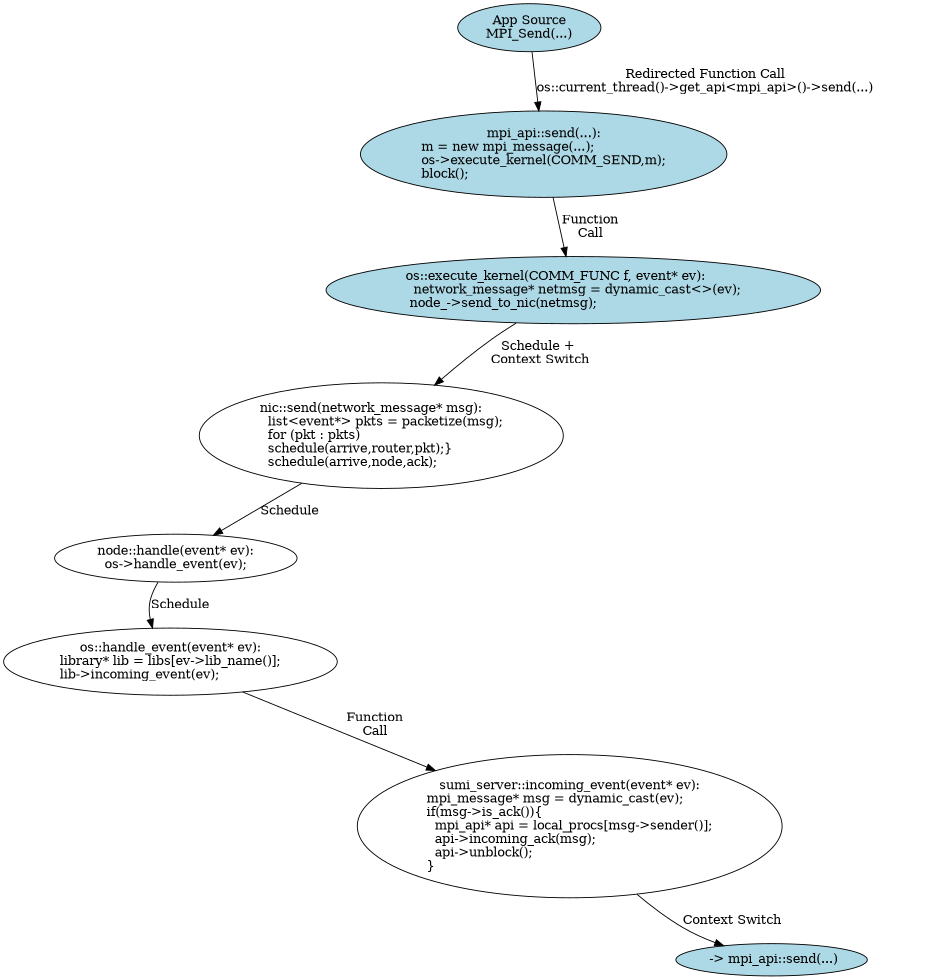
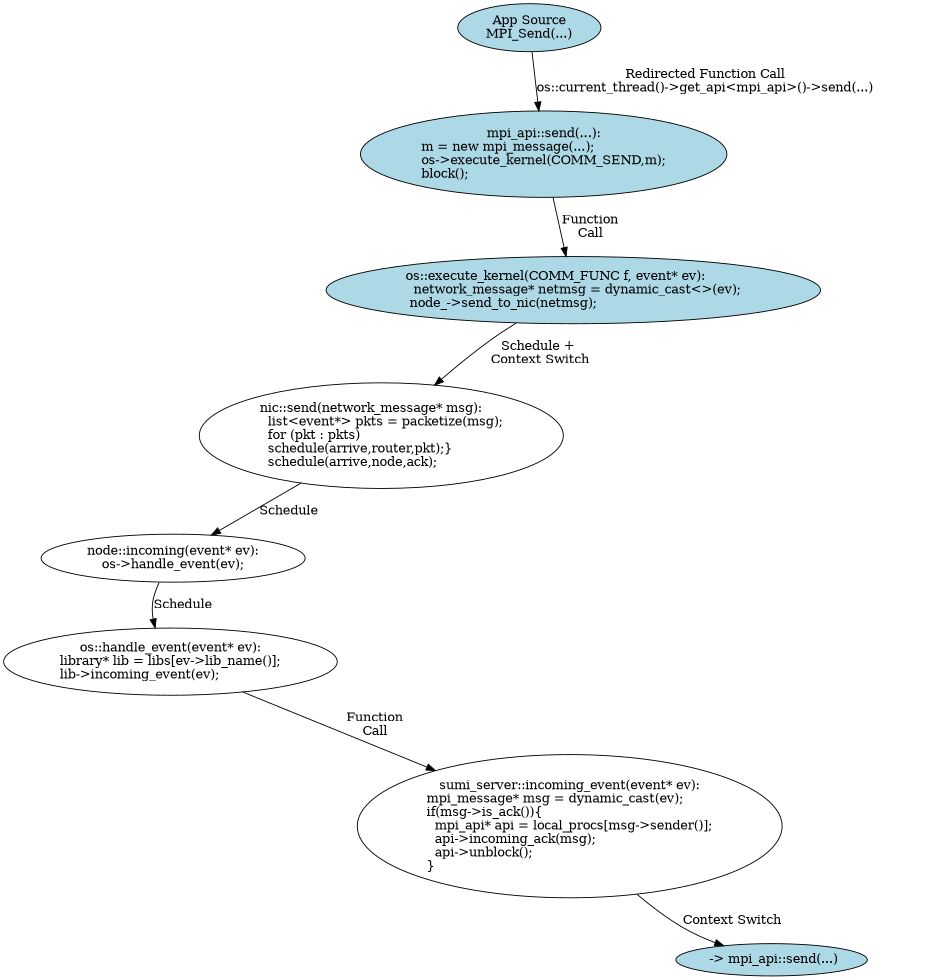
node "node::handle(event* ev): os->handle_event(ev);": label "node::handle(event* ev): os->handle_event(ev);" -> "node::incoming(event* ev): os->handle_event(ev);"
